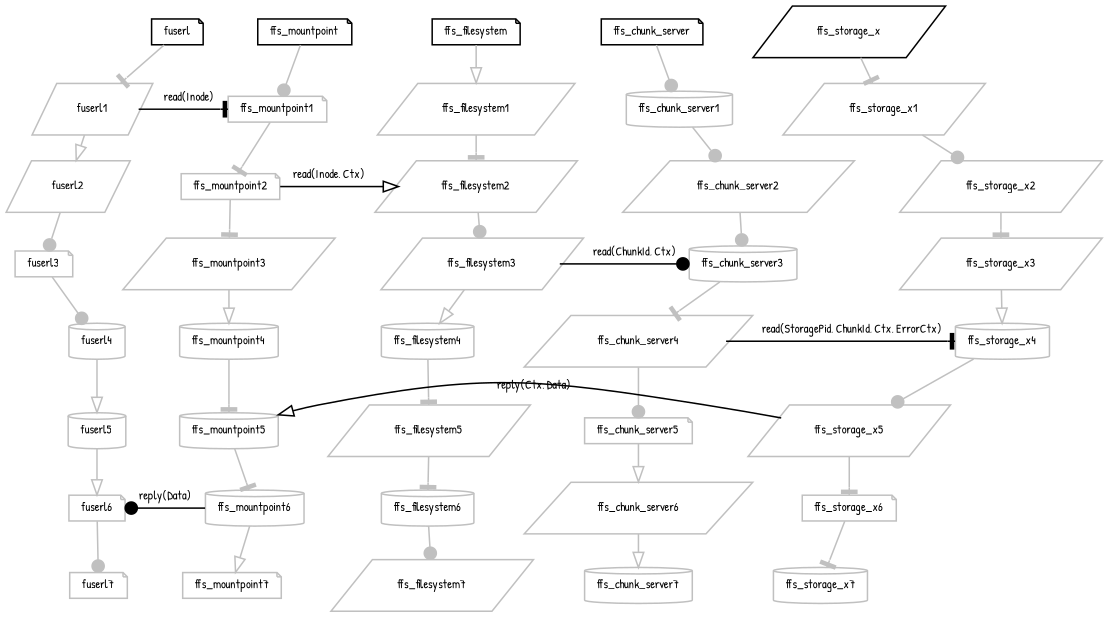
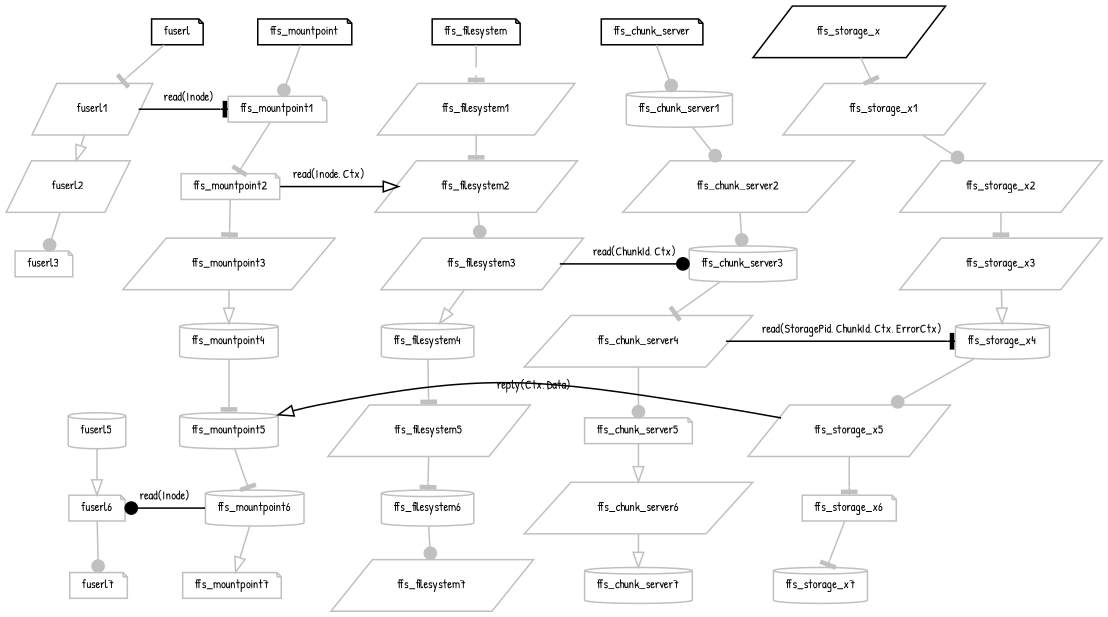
edge "ffs_filesystem" -> "ffs_filesystem1": arrowhead onormal -> tee
node "fuserl4": removed
edge "ffs_mountpoint6" -> "fuserl6": label "reply(Data)" -> "read(Inode)"
